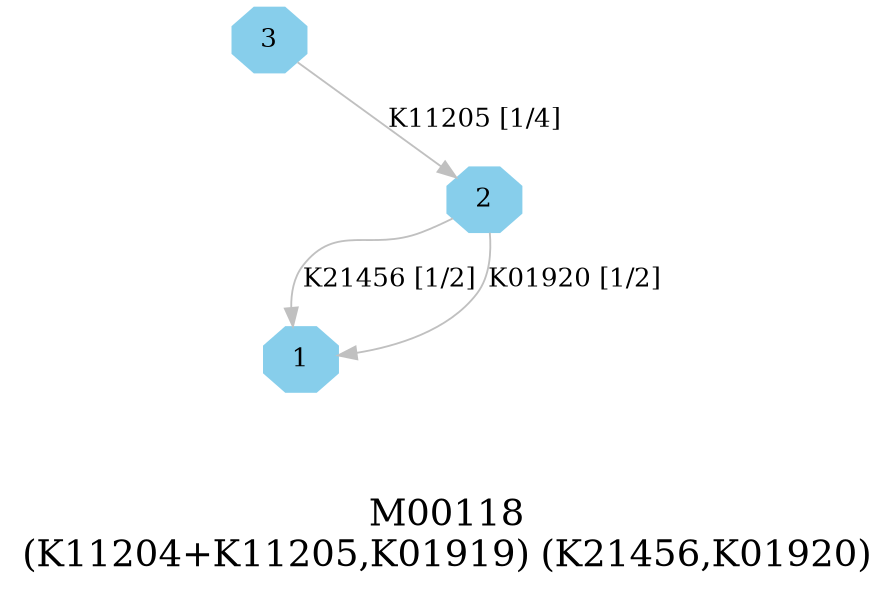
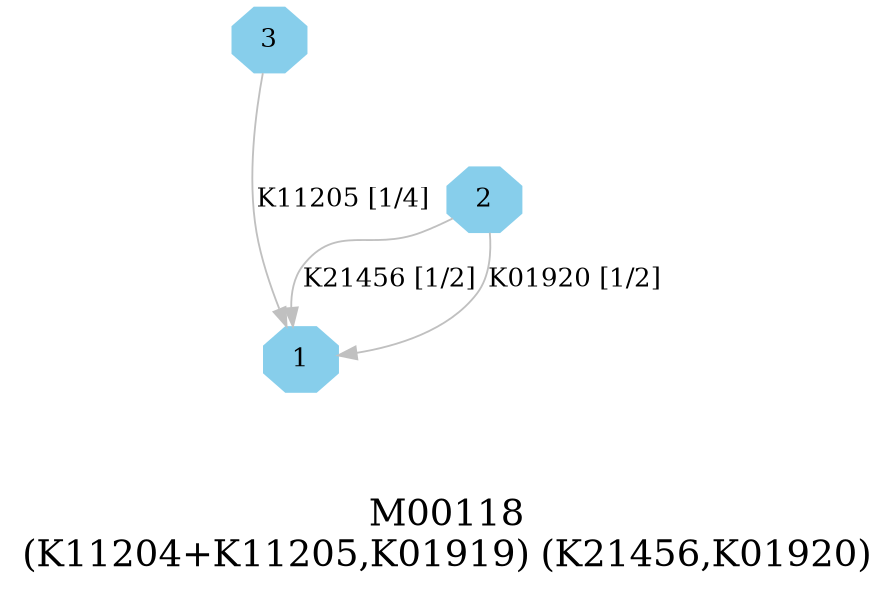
edge "3" -> "2": now "3" -> "1"
